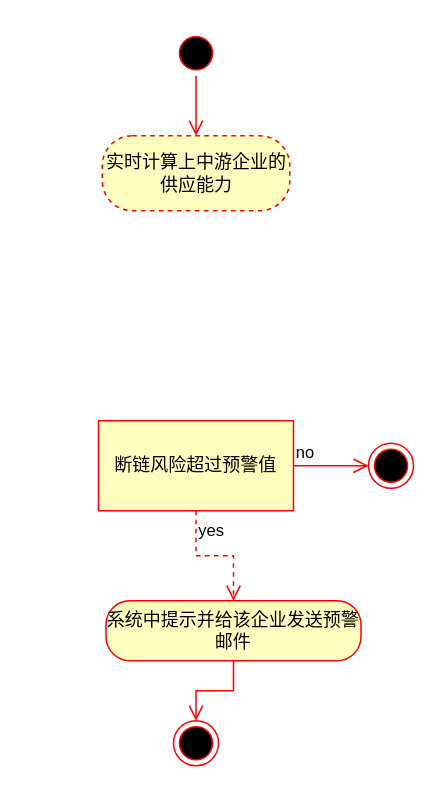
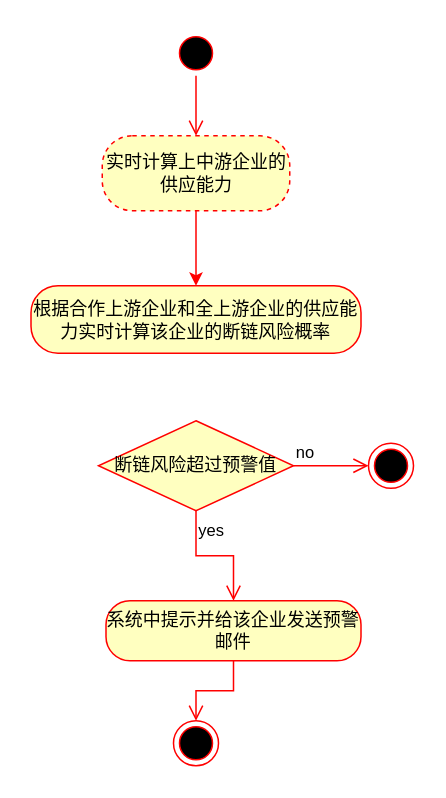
edge "实时计算上中游企业的供应能力" -> "根据合作上游企业和全上游企业的供应能力实时计算该企业的断链风险概率": added
node "根据合作上游企业和全上游企业的供应能力实时计算该企业的断链风险概率": added
node "断链风险超过预警值": shape rectangle -> diamond
edge "断链风险超过预警值" -> "系统中提示并给该企业发送预警邮件": style dashed -> solid
